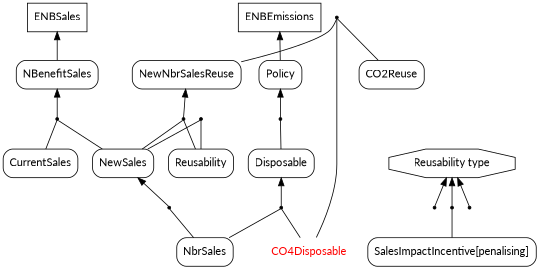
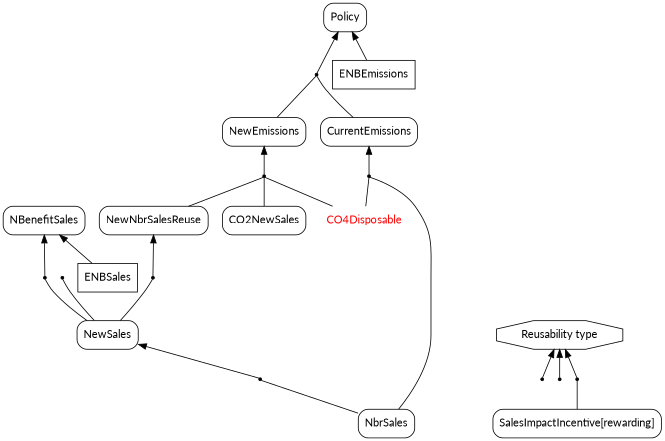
edge "Policy" -> "ENBEmissions": reversed
edge "NBenefitSales" -> "ENBSales": reversed
node "CO2Reuse": label "CO2Reuse" -> "CO2NewSales"
node "NewEmissions": added
node "CurrentSales": removed
node "Reusability": removed
node "Disposable": label "Disposable" -> "CurrentEmissions"
node "SalesImpactIncentive[penalising]": removed
node "SalesImpactIncentive[rewarding]": added
